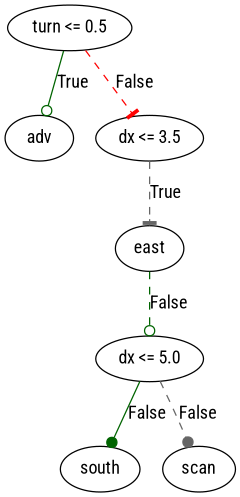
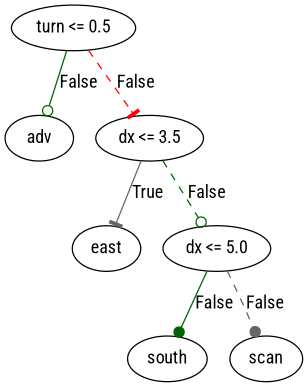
edge "turn <= 0.5" -> "adv": label "True" -> "False"
edge "dx <= 3.5" -> "east": style dashed -> solid
edge "east" -> "dx <= 5.0": now "dx <= 3.5" -> "dx <= 5.0"
